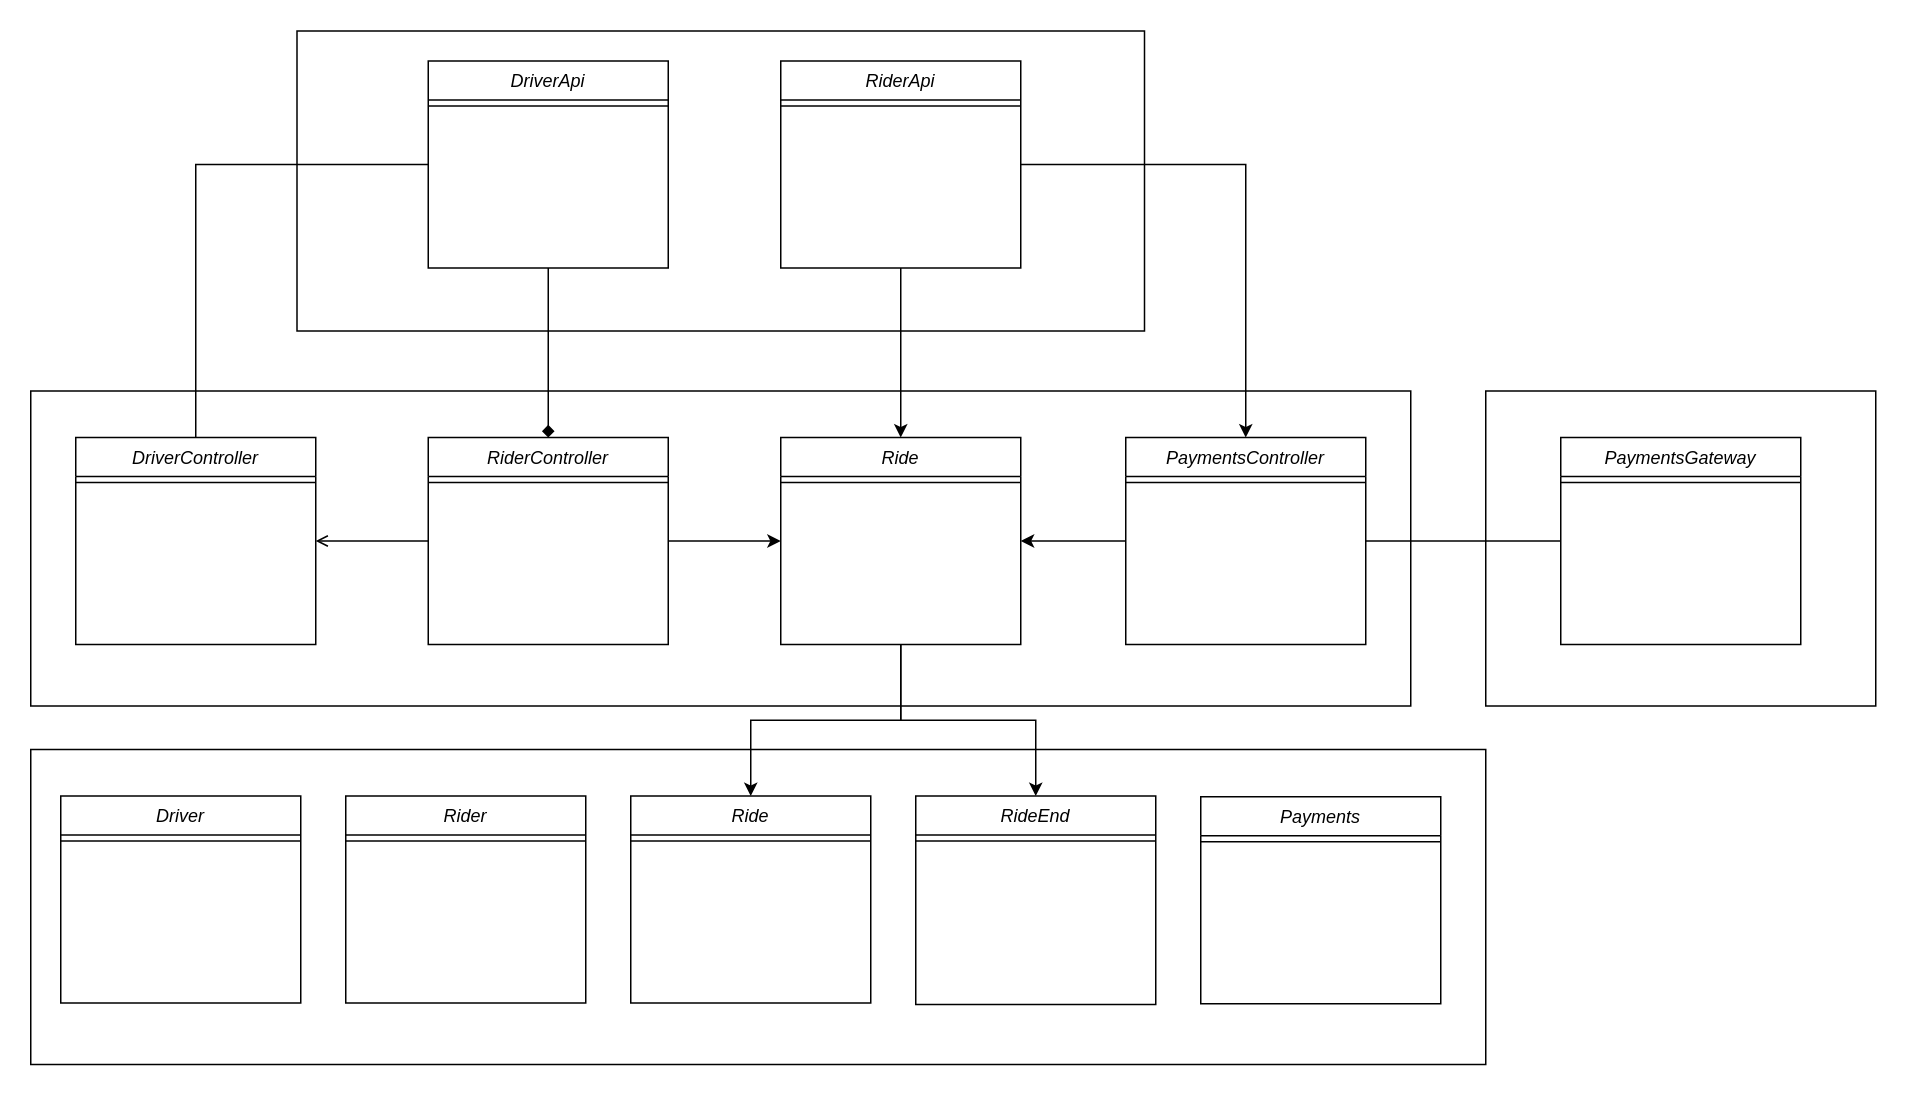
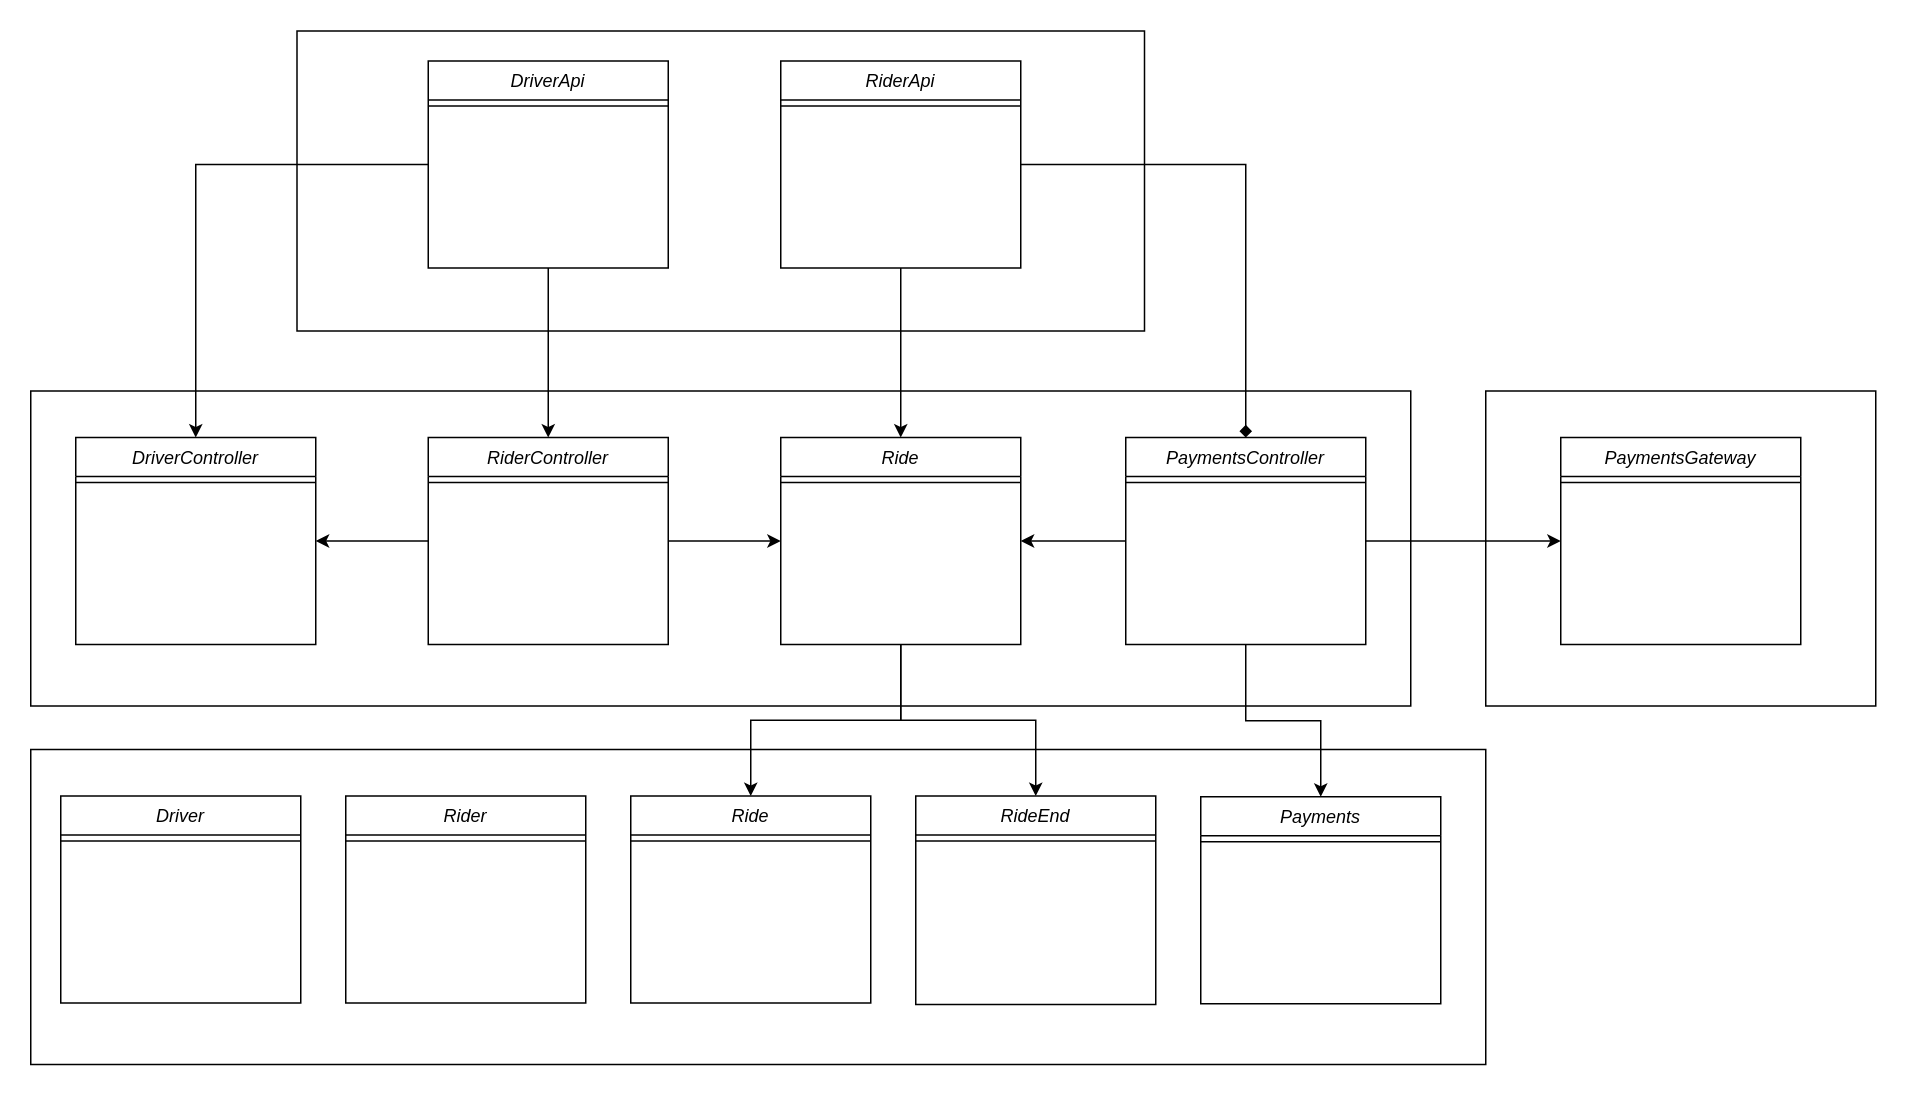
edge "DriverApi" -> "RiderController": arrowhead diamond -> classic
edge "RiderApi" -> "PaymentsController": arrowhead classic -> diamond
edge "DriverApi" -- "DriverController": arrowhead none -> classic
edge "RiderController" -> "DriverController": arrowhead open -> classic
edge "PaymentsController" -- "PaymentsGateway": arrowhead none -> classic
edge "PaymentsController" -> "Payments": added
